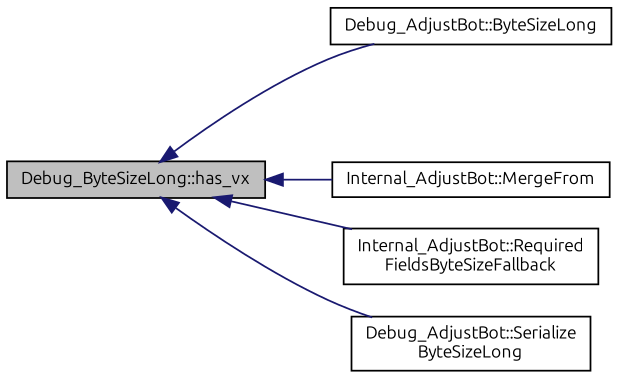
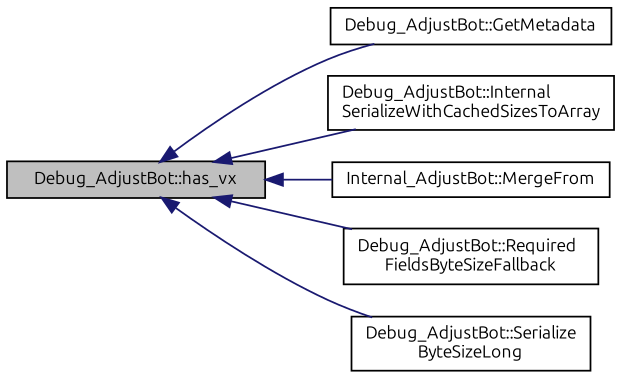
node "Debug_AdjustBot::ByteSizeLong": label "Debug_AdjustBot::ByteSizeLong" -> "Debug_AdjustBot::GetMetadata"
node "Debug_AdjustBot::Internal SerializeWithCachedSizesToArray": added
node "Debug_ByteSizeLong::has_vx": label "Debug_ByteSizeLong::has_vx" -> "Debug_AdjustBot::has_vx"
node "Internal_AdjustBot::Required FieldsByteSizeFallback": label "Internal_AdjustBot::Required FieldsByteSizeFallback" -> "Debug_AdjustBot::Required FieldsByteSizeFallback"
